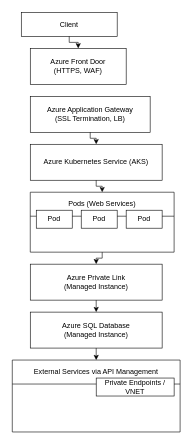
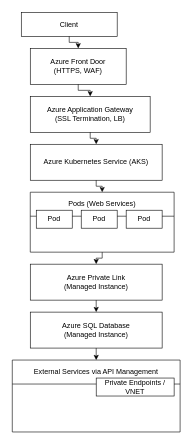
edge "Azure Front Door (HTTPS, WAF)" -> "Azure Application Gateway (SSL Termination, LB)": added
